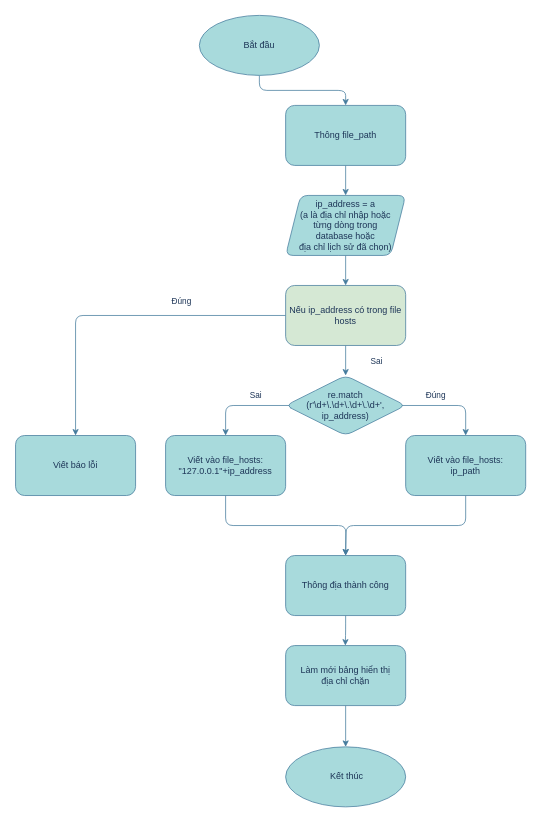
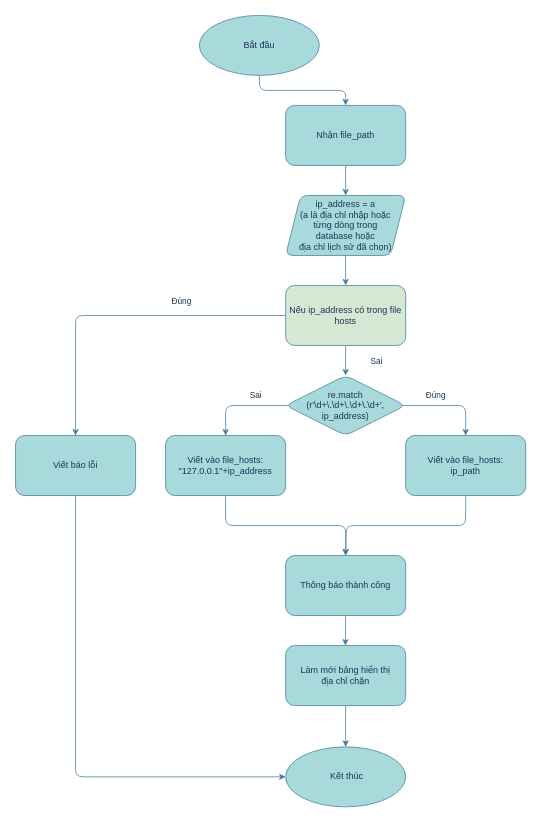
node "Thông file_path": label "Thông file_path" -> "Nhận file_path"
node "Thông địa thành công": label "Thông địa thành công" -> "Thông báo thành công"
edge "Viết báo lỗi" -> "Kết thúc": added
